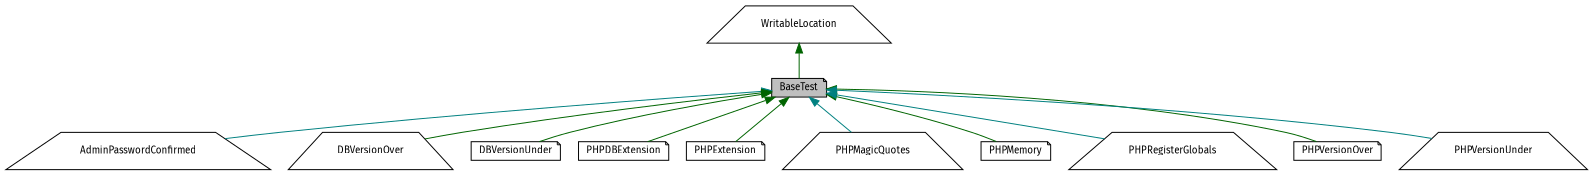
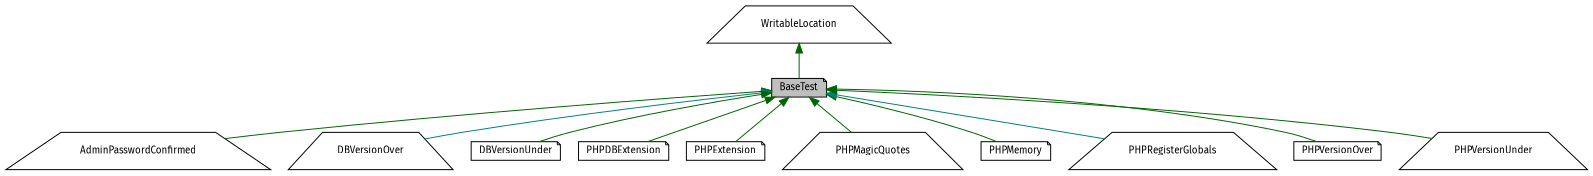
edge "AdminPasswordConfirmed" -> "BaseTest": color teal -> darkgreen
edge "DBVersionOver" -> "BaseTest": color darkgreen -> teal
edge "PHPVersionUnder" -> "BaseTest": color teal -> darkgreen
edge "PHPMagicQuotes" -> "BaseTest": color teal -> darkgreen
